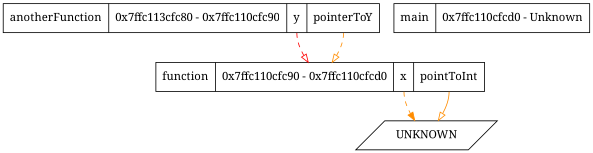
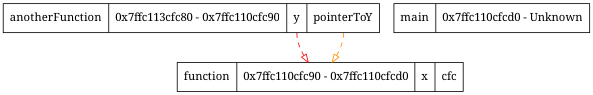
node "function": text "pointToInt" -> "cfc"
node "UNKNOWN": removed
